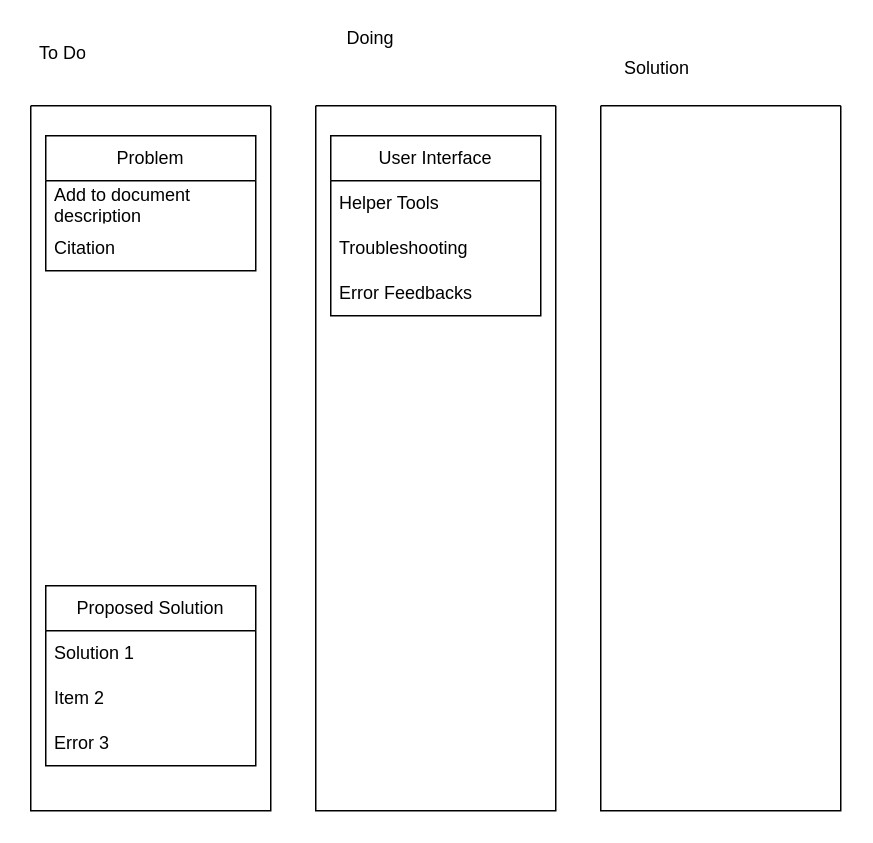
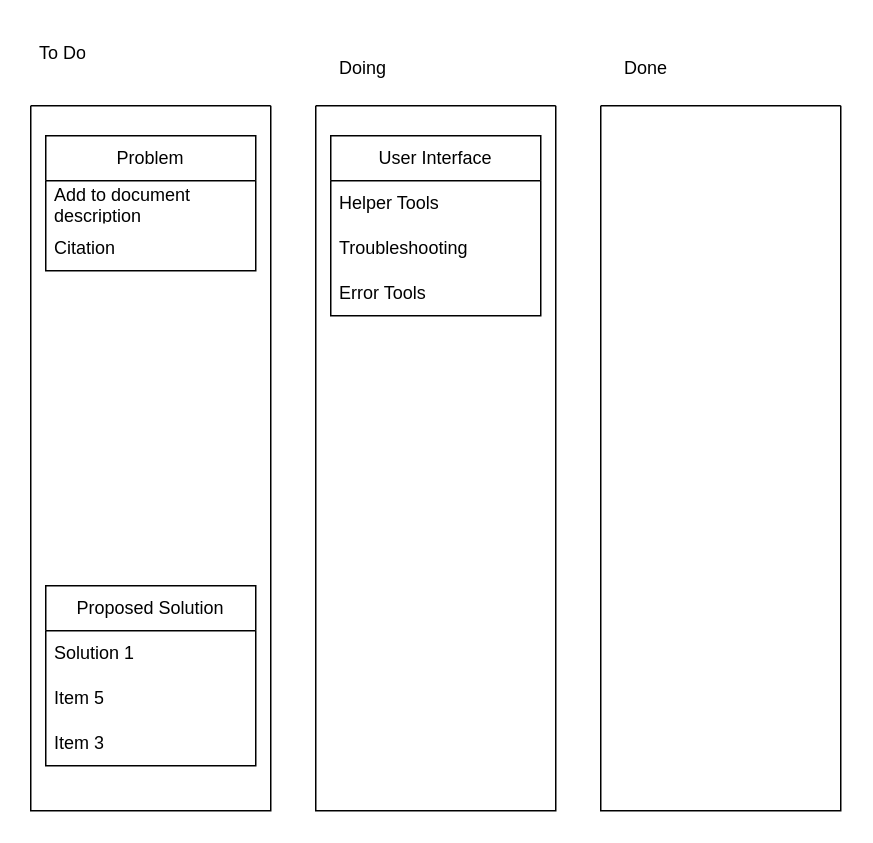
node "Doing": moved (443, 38) -> (436, 68)
node "Solution": label "Solution" -> "Done"
node "Error Feedbacks": label "Error Feedbacks" -> "Error Tools"
node "Item 2": label "Item 2" -> "Item 5"
node "Error 3": label "Error 3" -> "Item 3"
